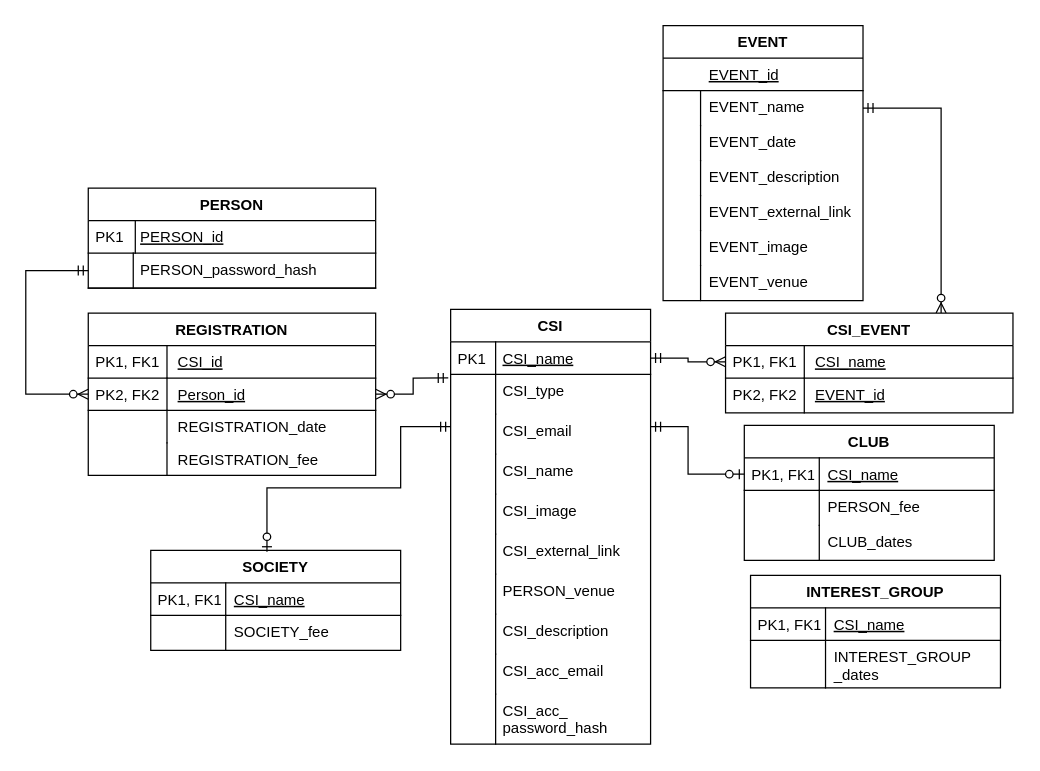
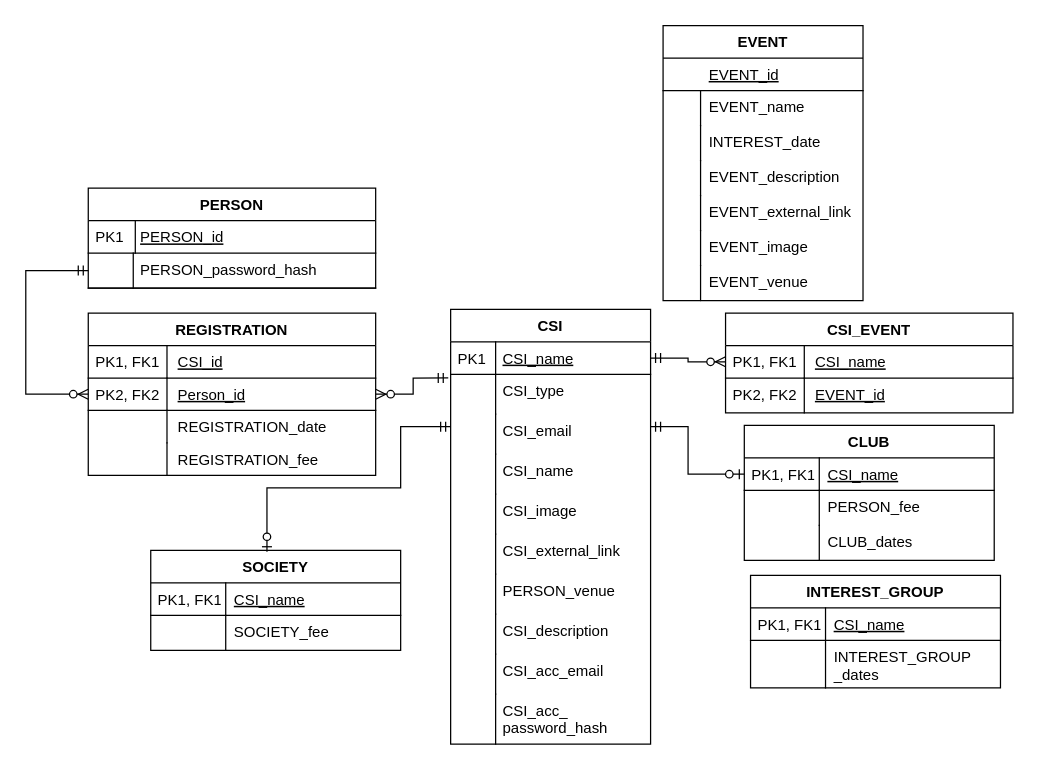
node "EVENT_date": label "EVENT_date" -> "INTEREST_date"
edge "EVENT_name" -- "CSI_EVENT": removed
